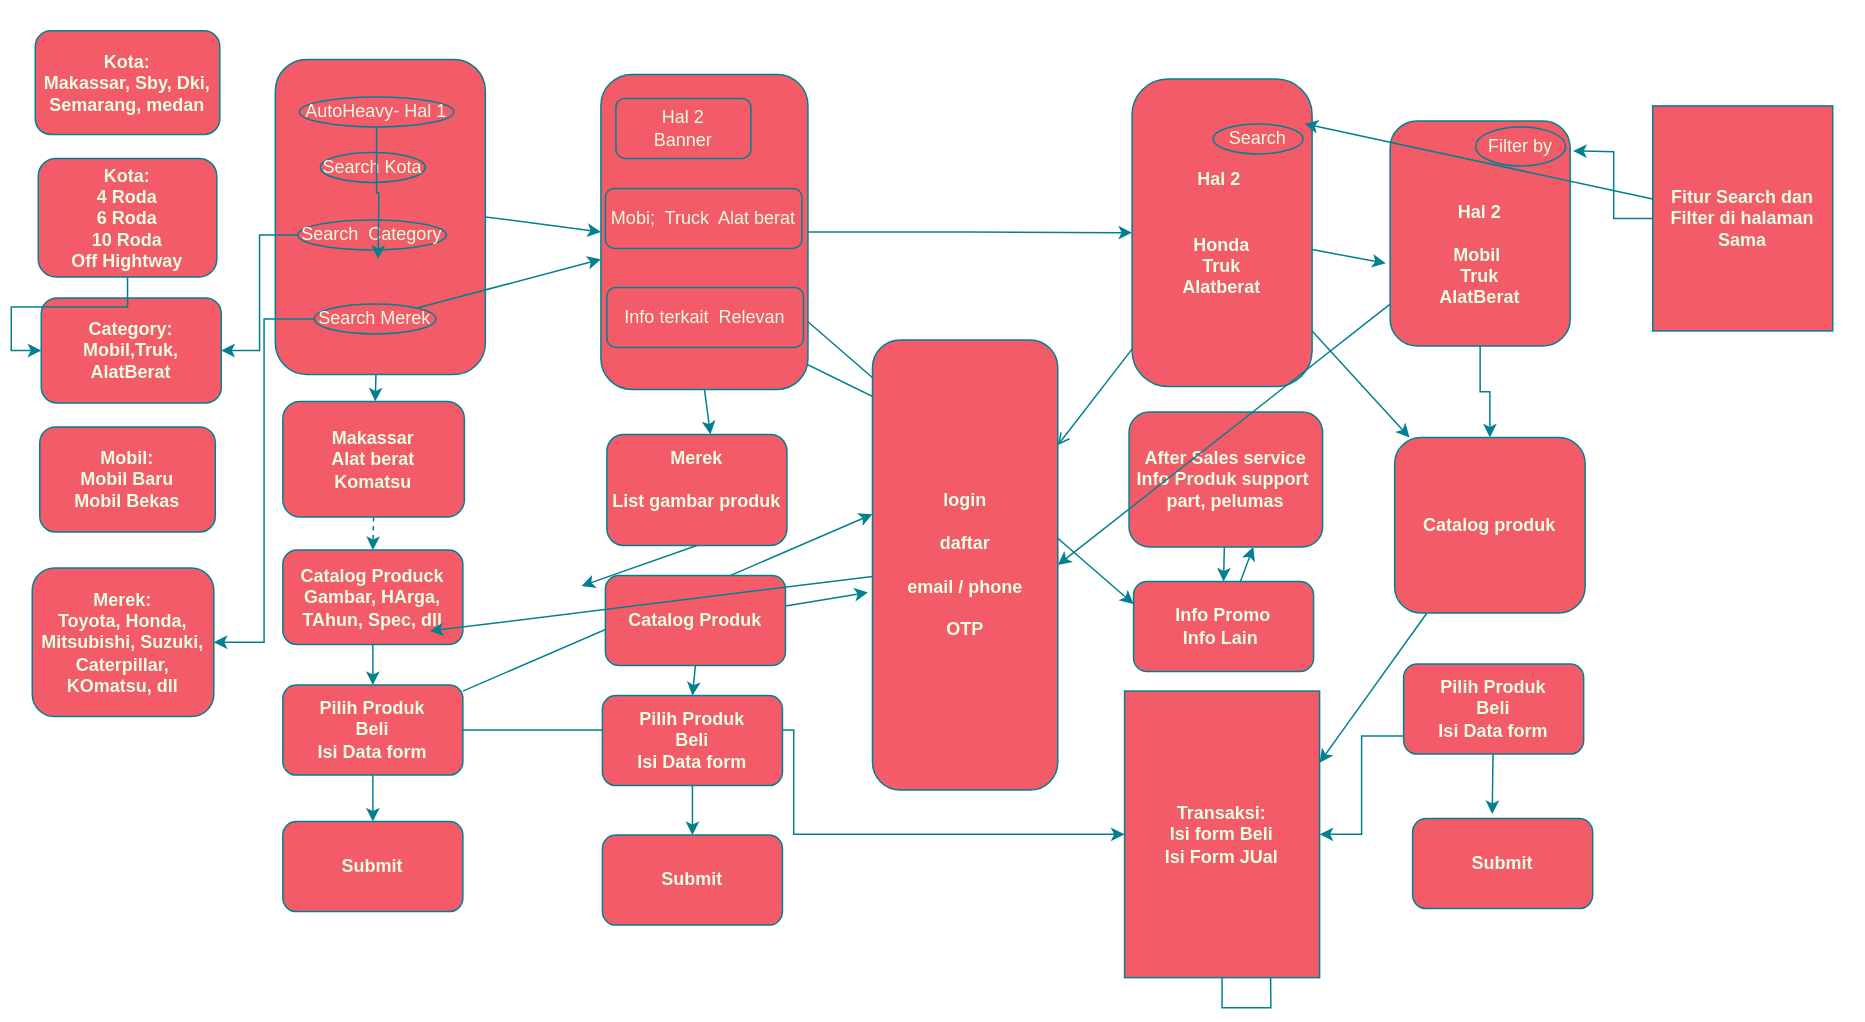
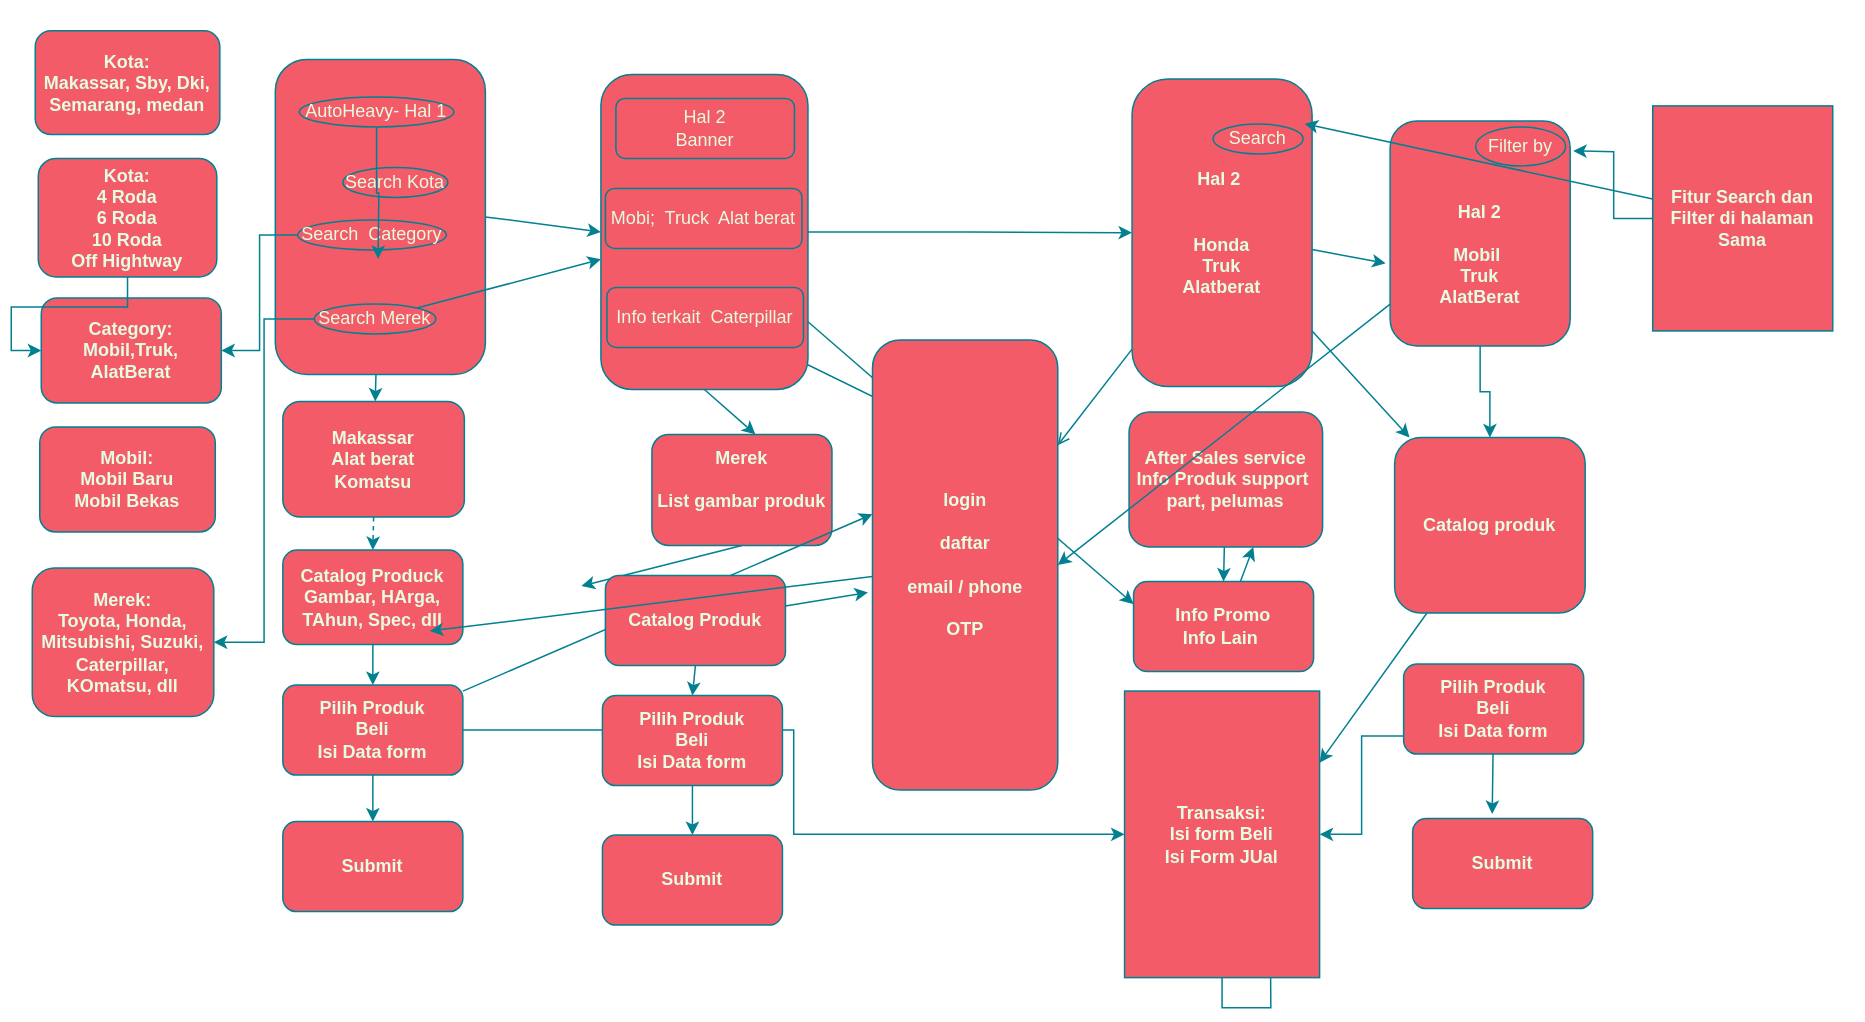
node "Hal 2 Banner": size 135x60 -> 179x60
node "Search Kota": moved (373, 167) -> (395, 182)
node "Info terkait Relevan": label "Info terkait Relevan" -> "Info terkait Caterpillar"
node "Merek List gambar produk": moved (697, 490) -> (742, 490)
